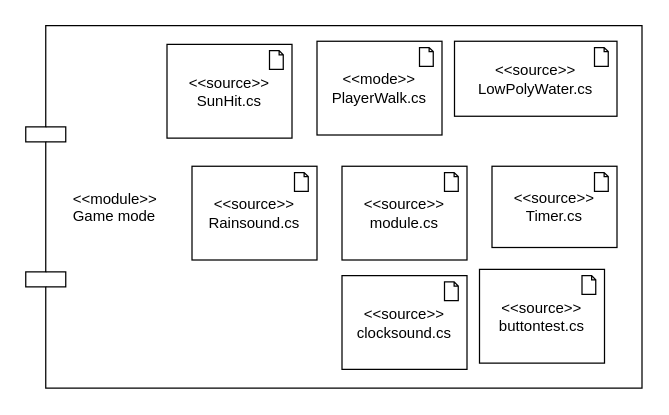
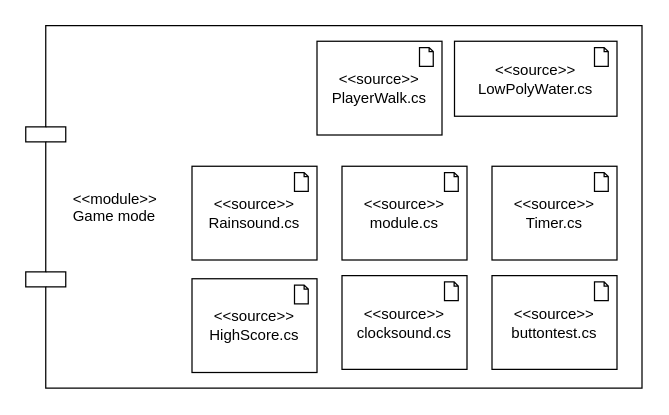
node "<<mode>> PlayerWalk.cs": label "<<mode>> PlayerWalk.cs" -> "<<source>> PlayerWalk.cs"
node "<<source>> SunHit.cs": removed
node "<<source>> Timer.cs": size 125x81 -> 125x94
node "<<source>> buttontest.cs": moved (542, 316) -> (554, 323)
node "<<source>> HighScore.cs": added
